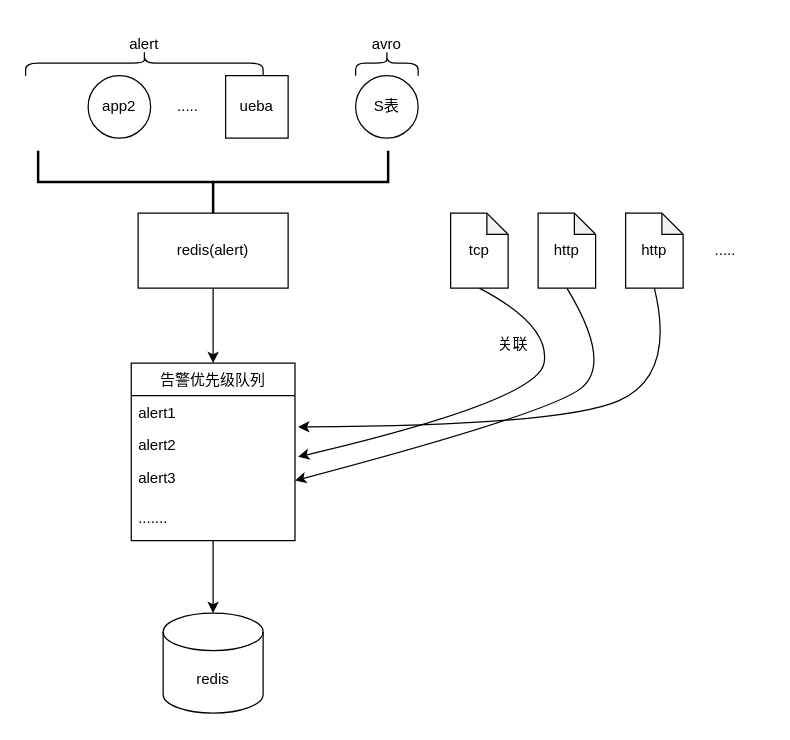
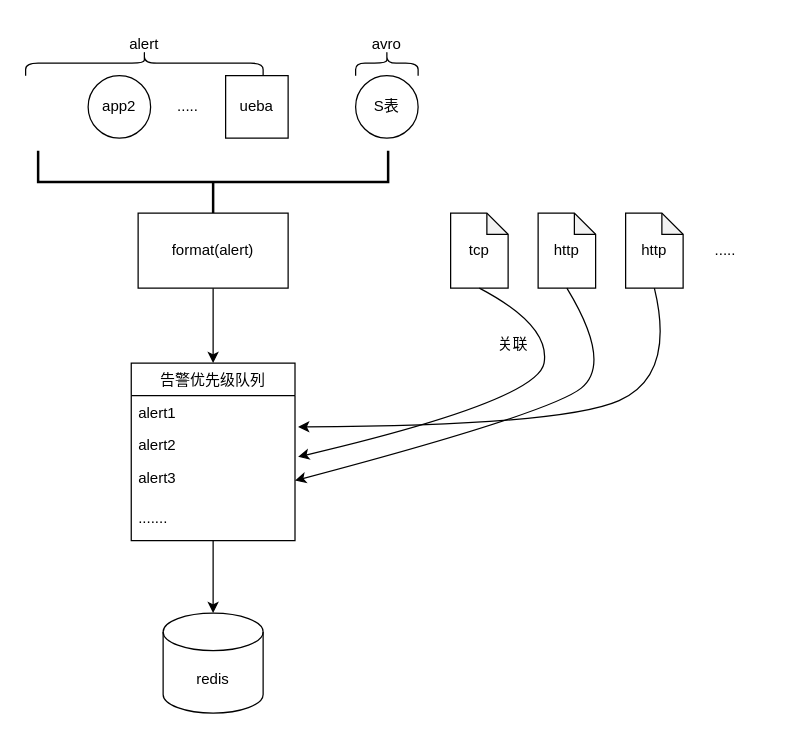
node "redis(alert)": label "redis(alert)" -> "format(alert)"
